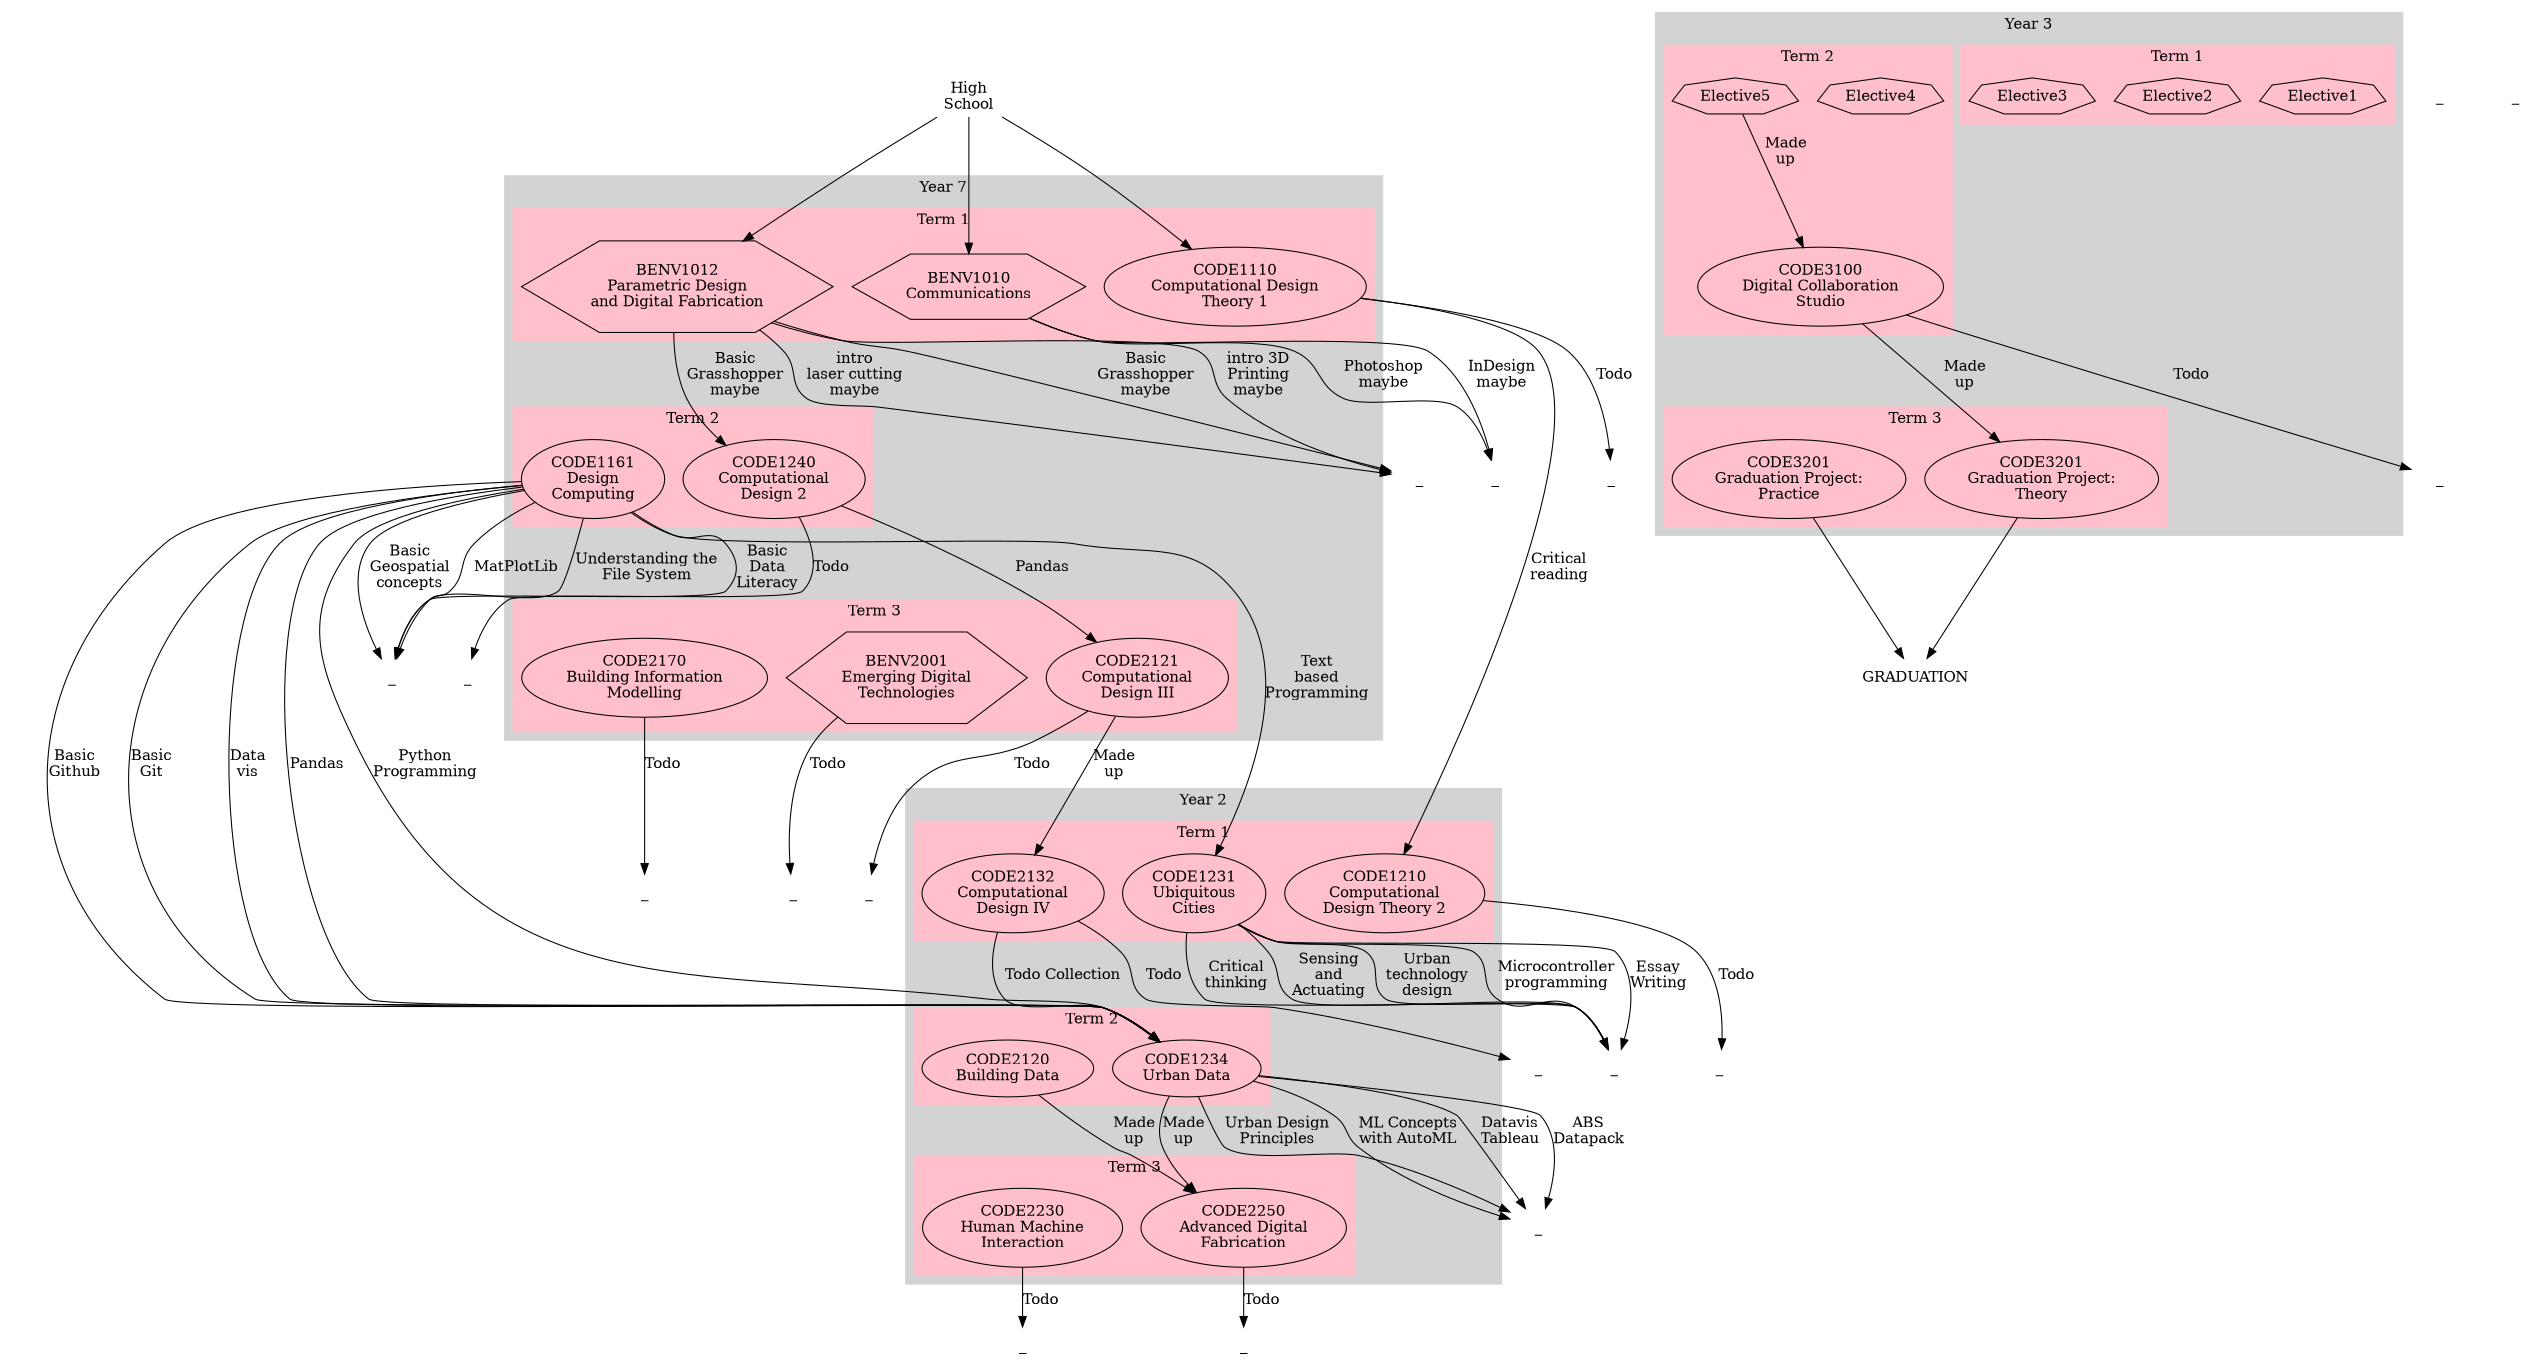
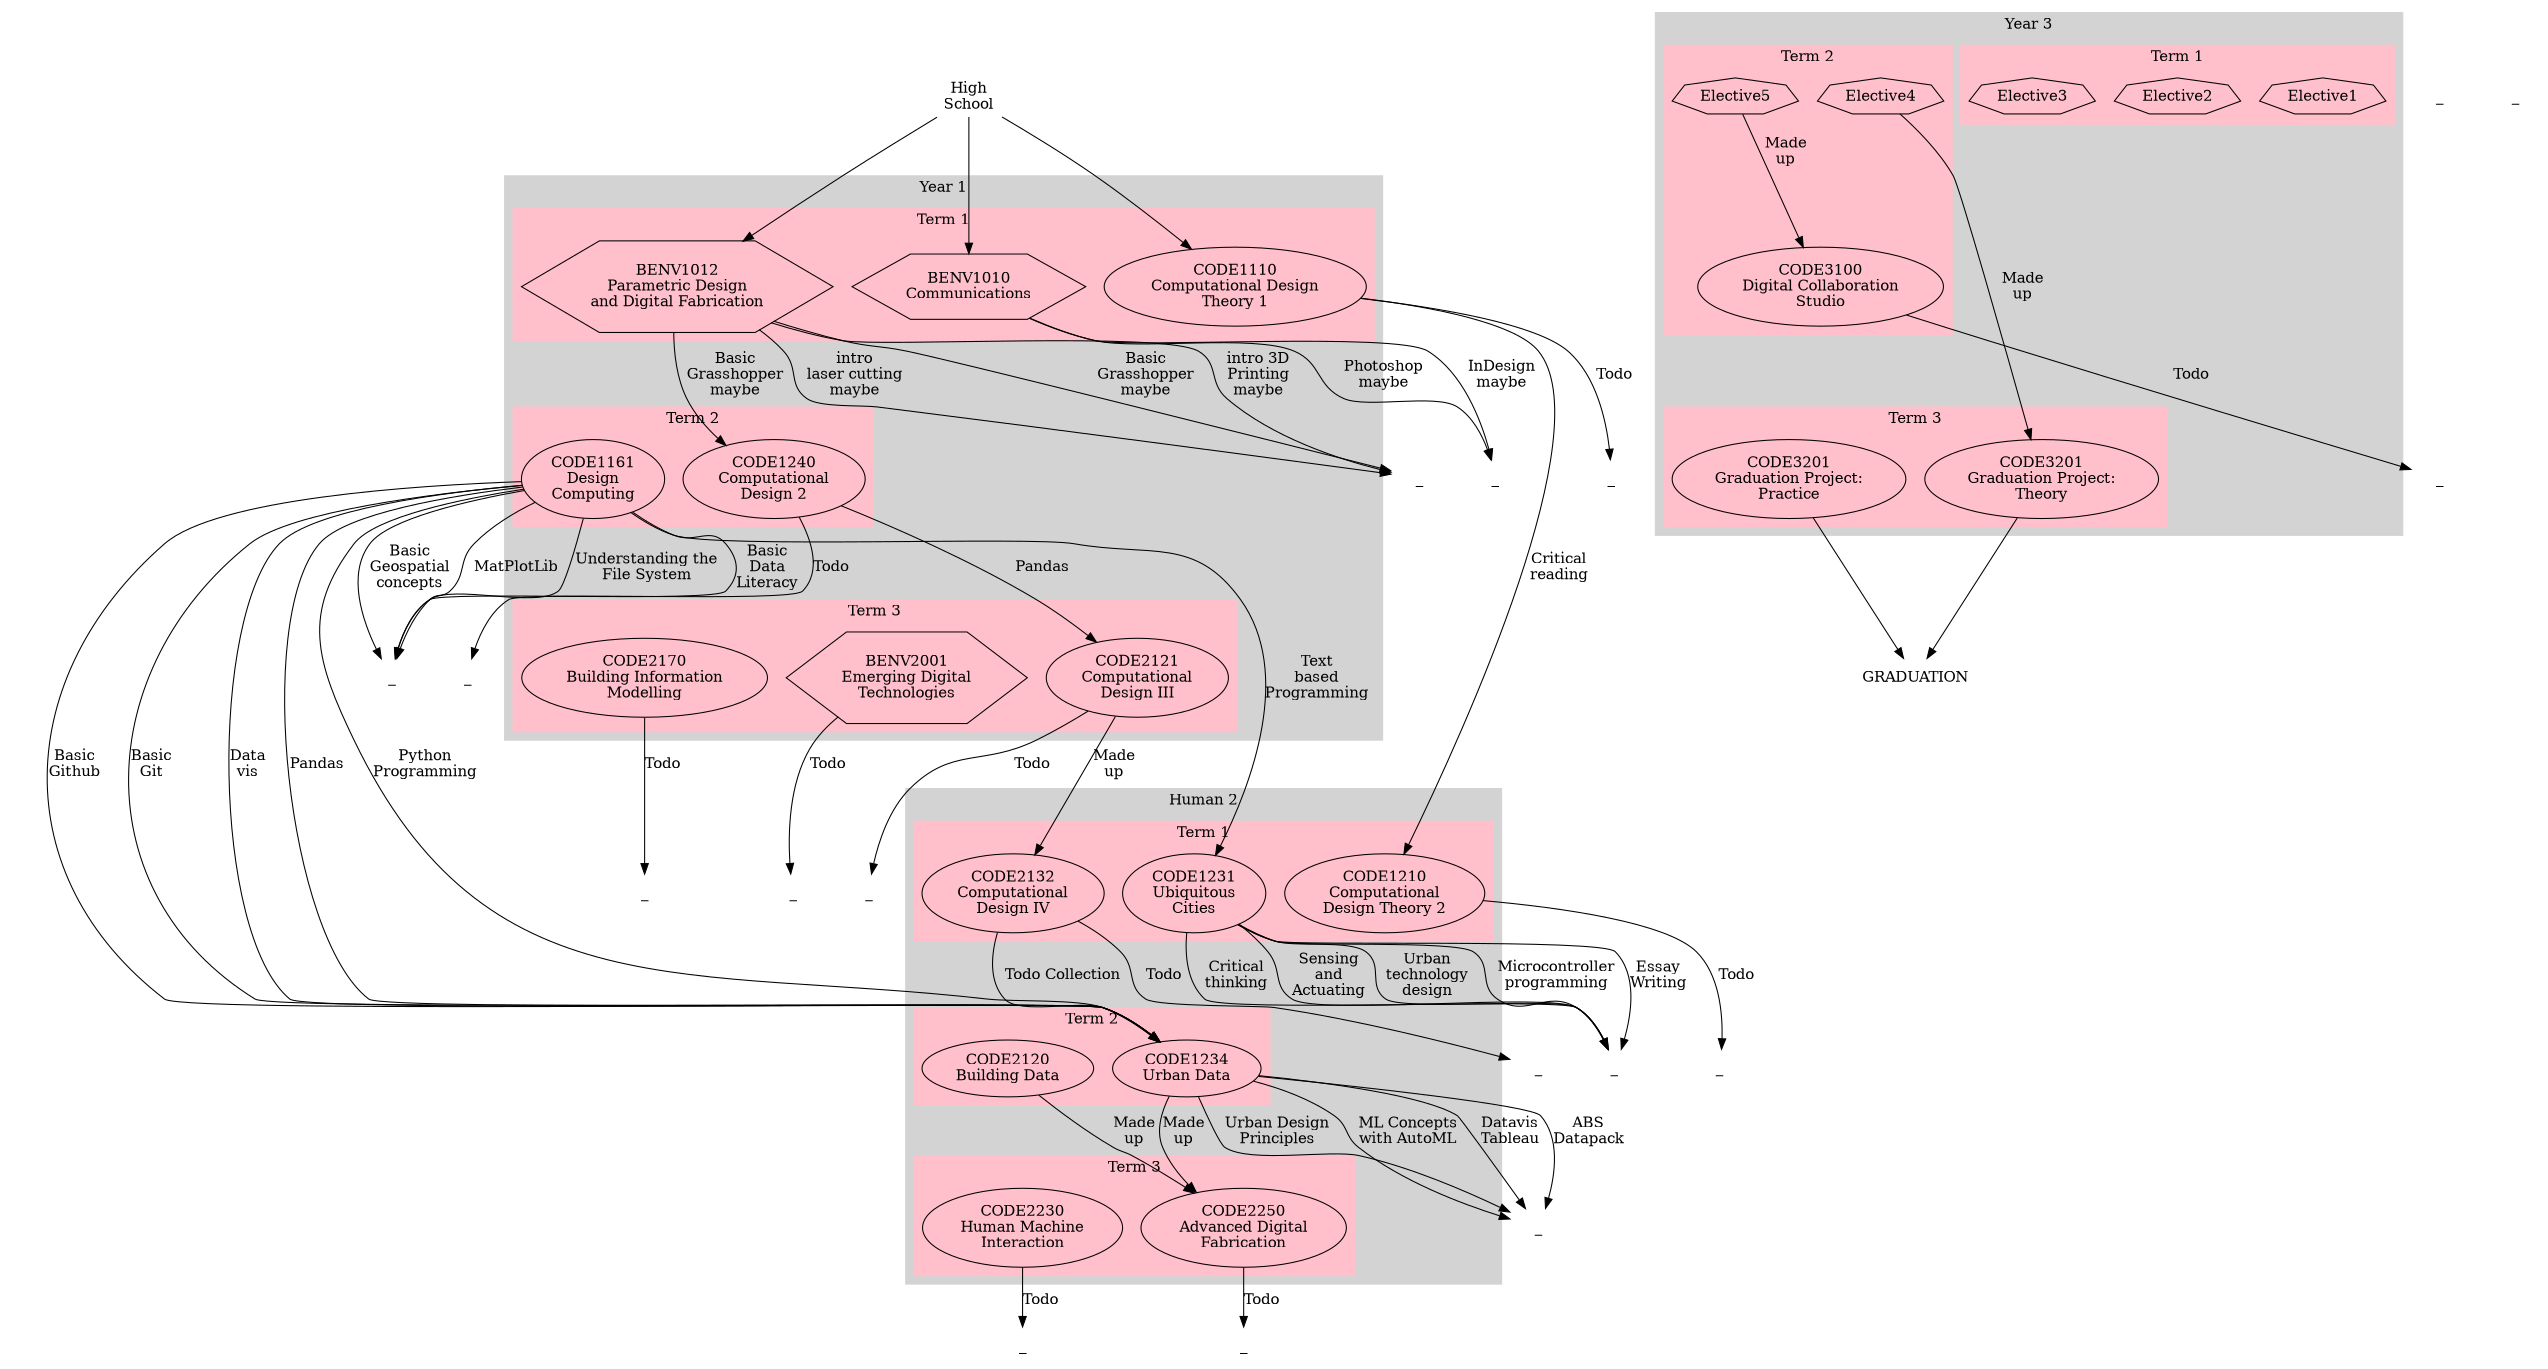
cluster "Year 7": label "Year 7" -> "Year 1"
edge "CODE3100 Digital Collaboration Studio" -> "CODE3201 Graduation Project: Theory": now "Elective4" -> "CODE3201 Graduation Project: Theory"
cluster "Year 2": label "Year 2" -> "Human 2"
